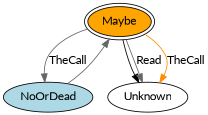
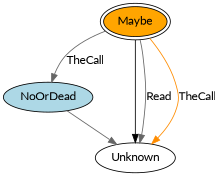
edge "NoOrDead" -> "Maybe": now "NoOrDead" -> "Unknown"
